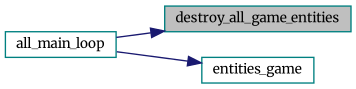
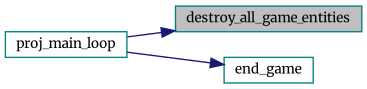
node "all_main_loop": label "all_main_loop" -> "proj_main_loop"
node "entities_game": label "entities_game" -> "end_game"
